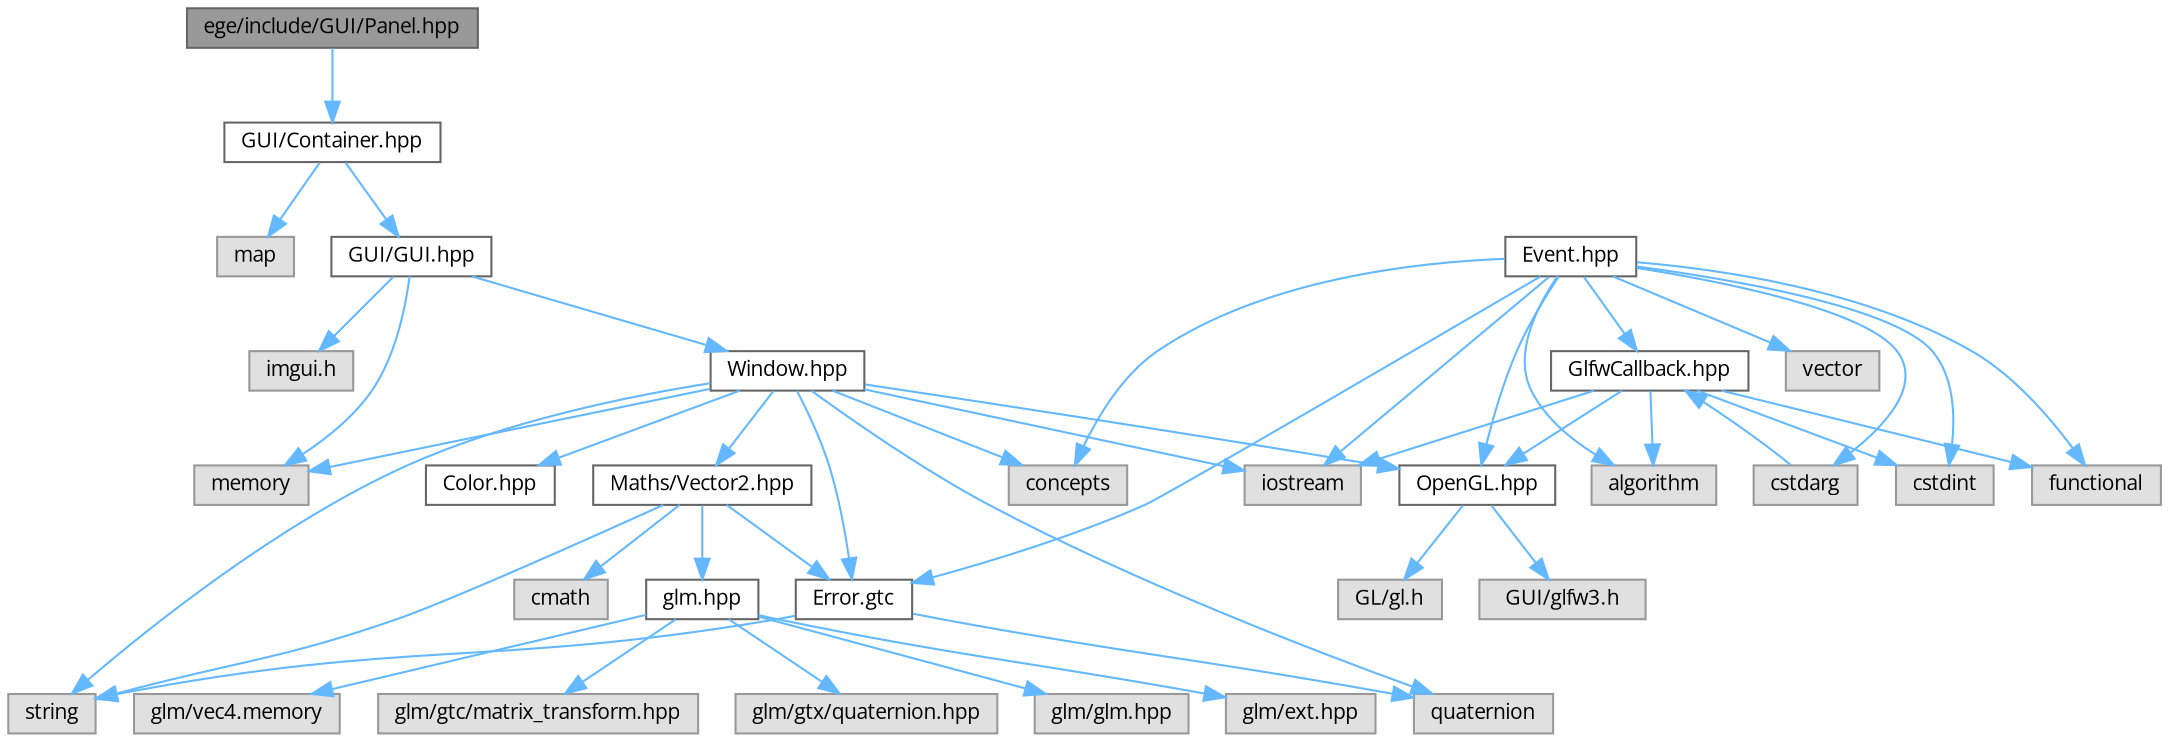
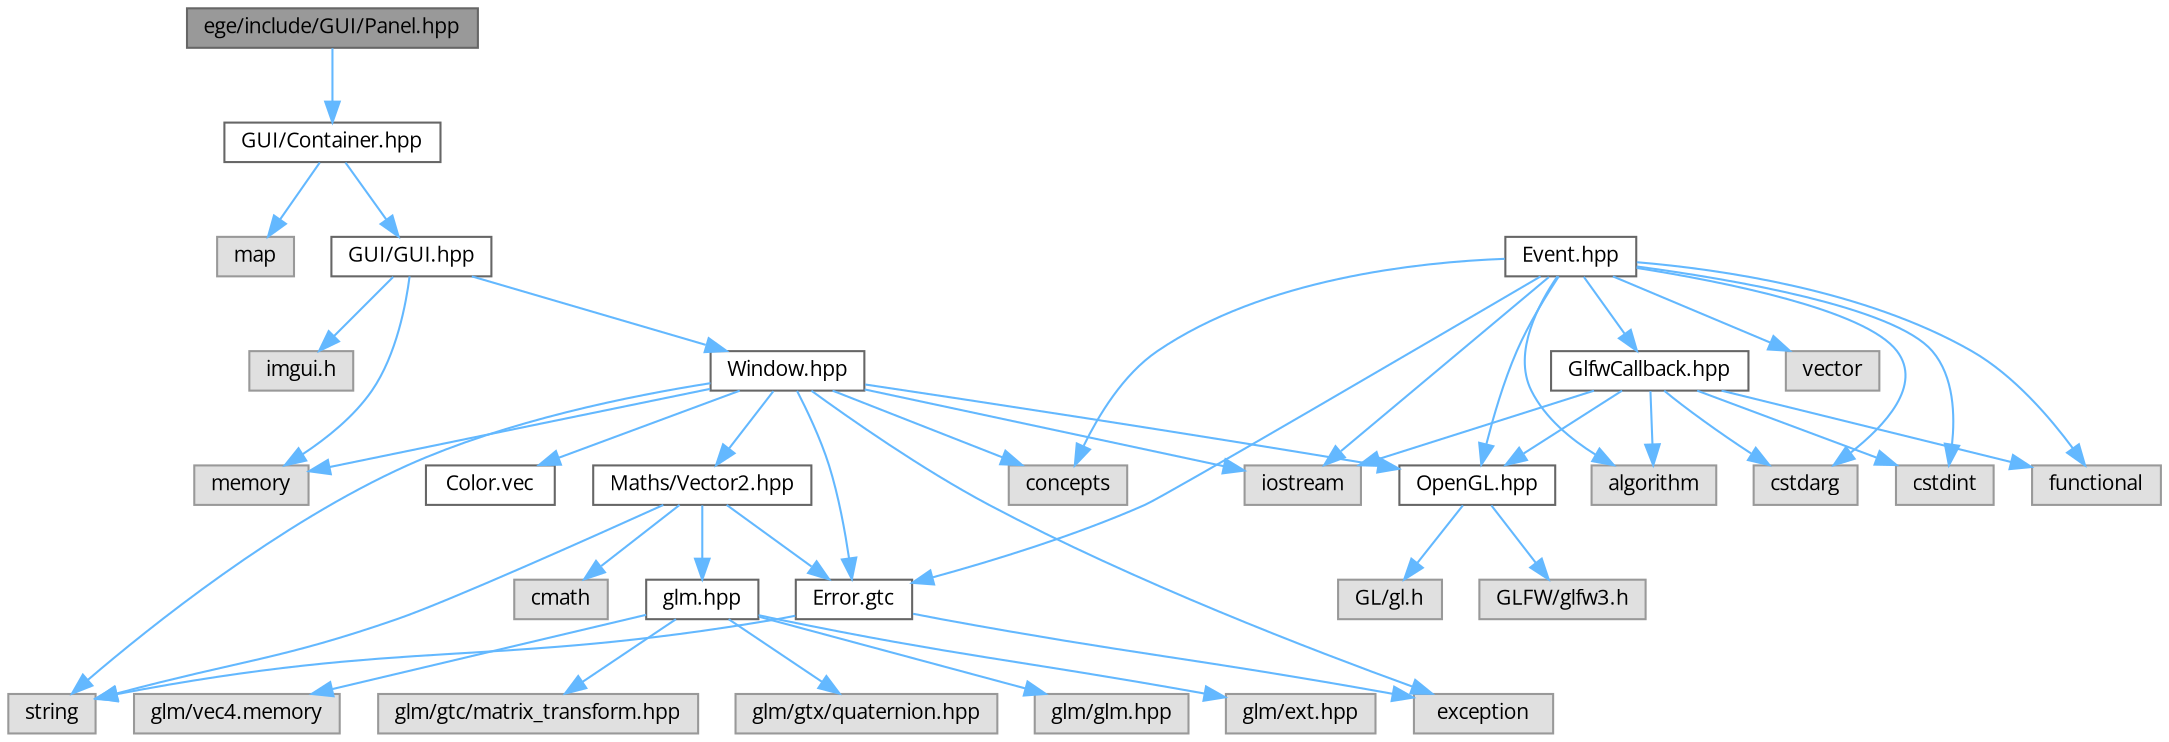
edge "cstdarg" -> "GlfwCallback.hpp": reversed
node "Color.hpp": label "Color.hpp" -> "Color.vec"
node "GUI/glfw3.h": label "GUI/glfw3.h" -> "GLFW/glfw3.h"
node "quaternion": label "quaternion" -> "exception"
